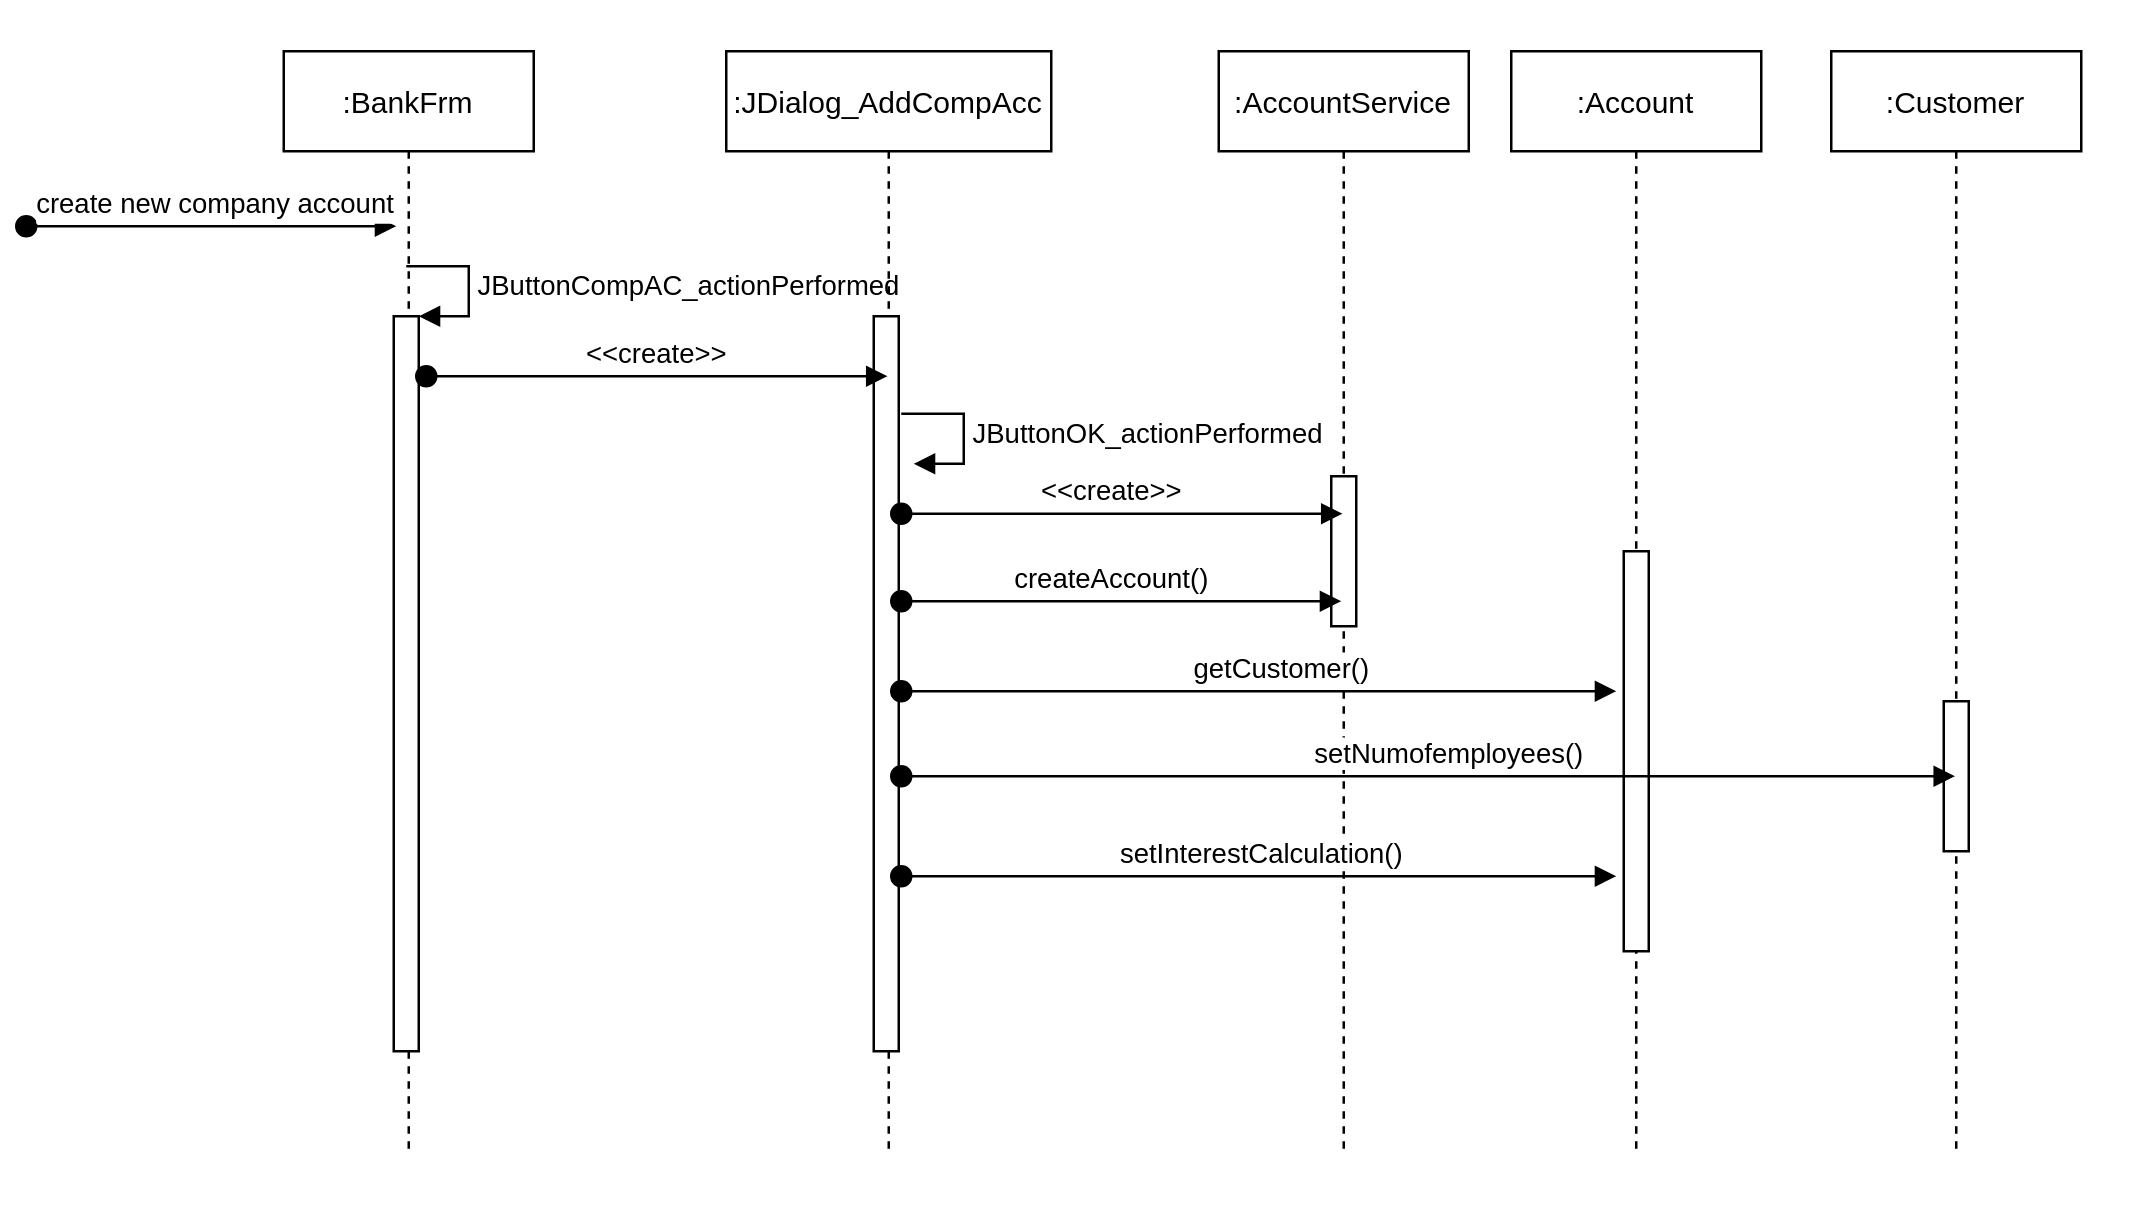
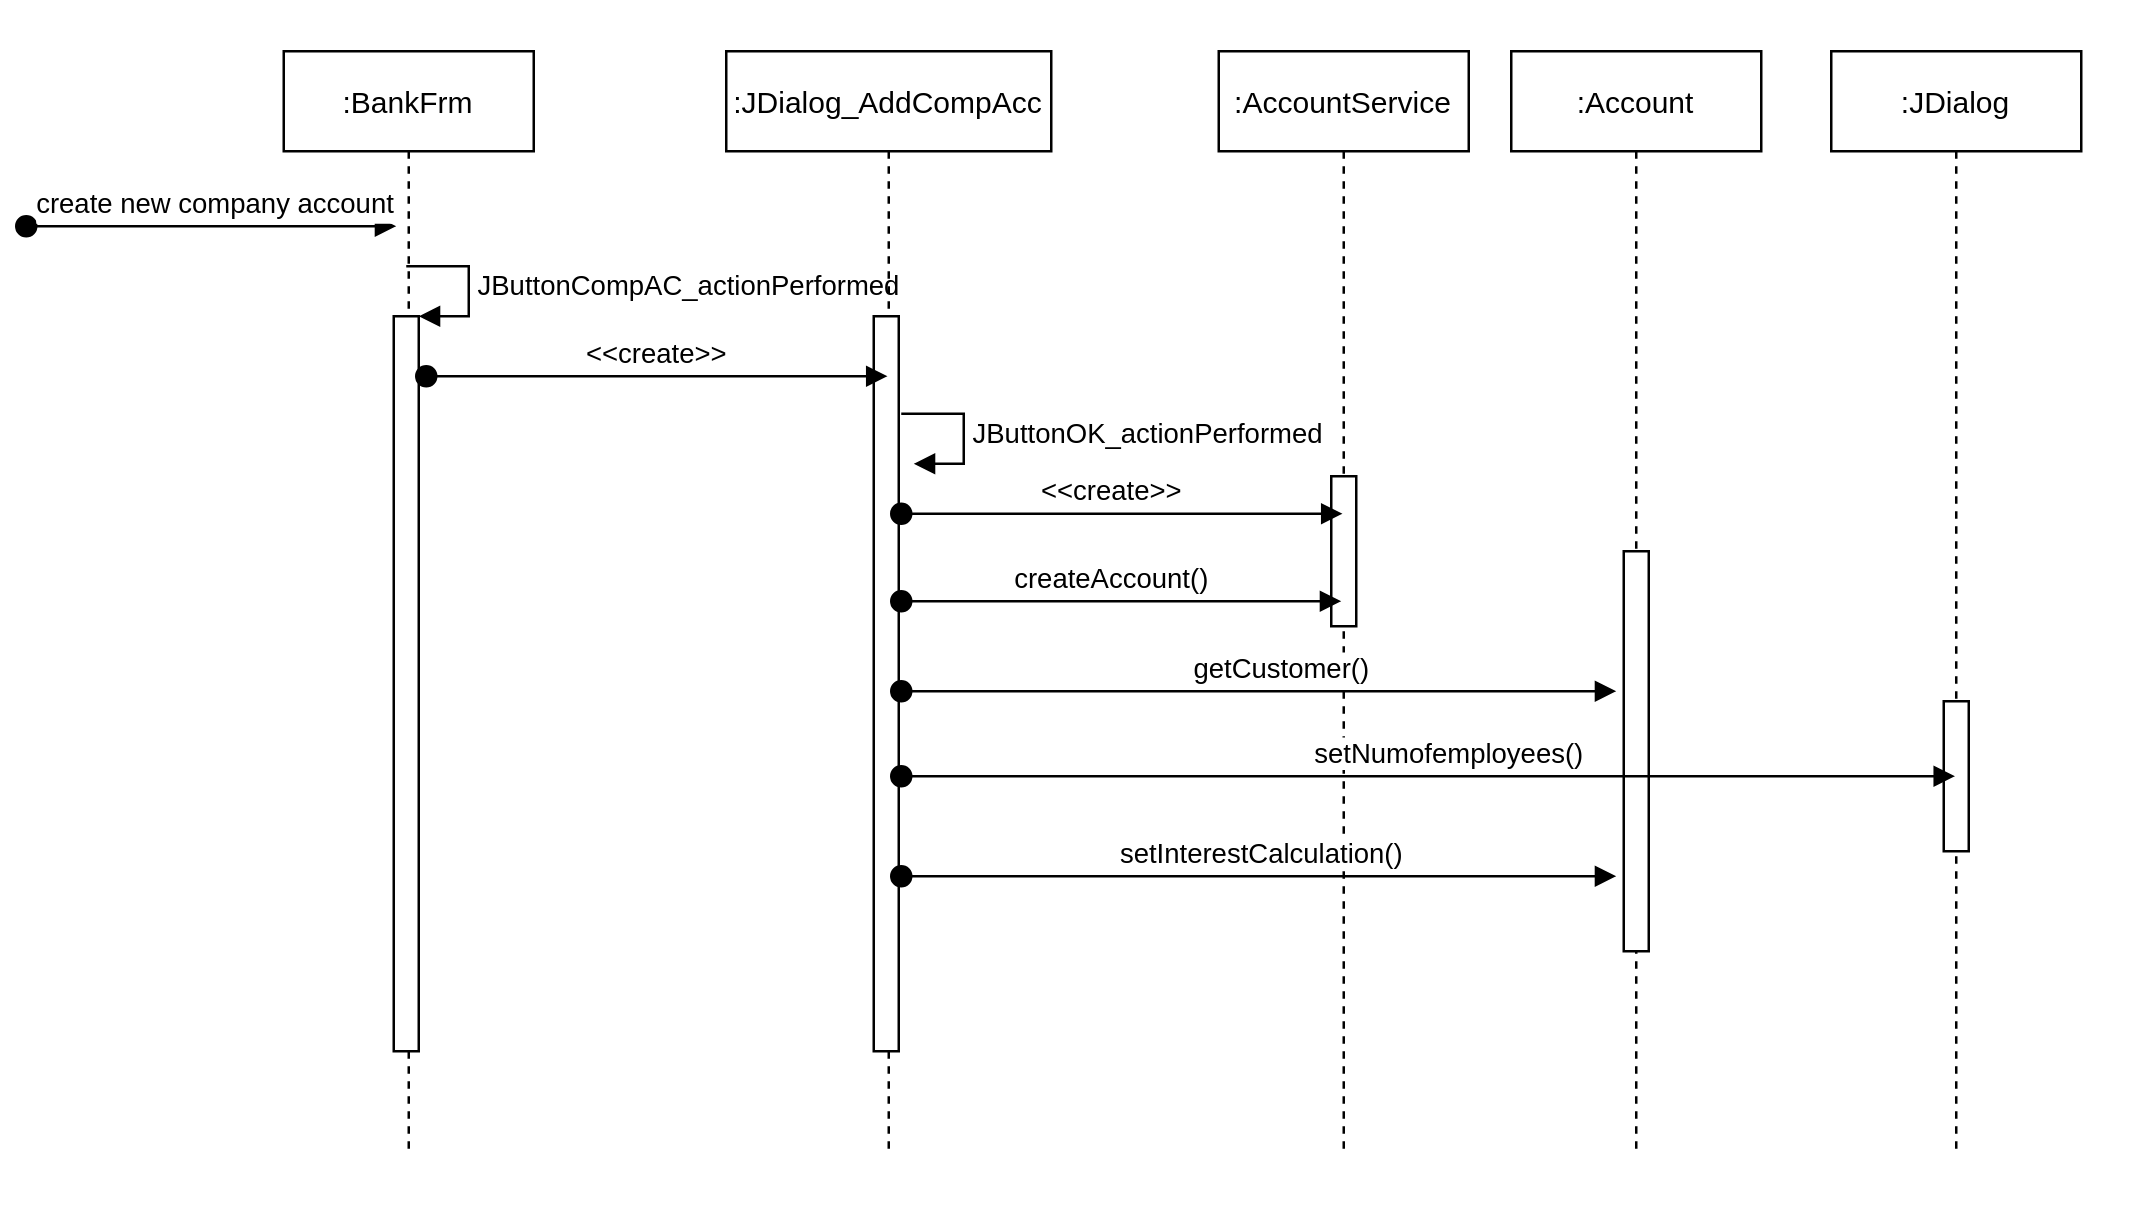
node ":Customer": label ":Customer" -> ":JDialog"
